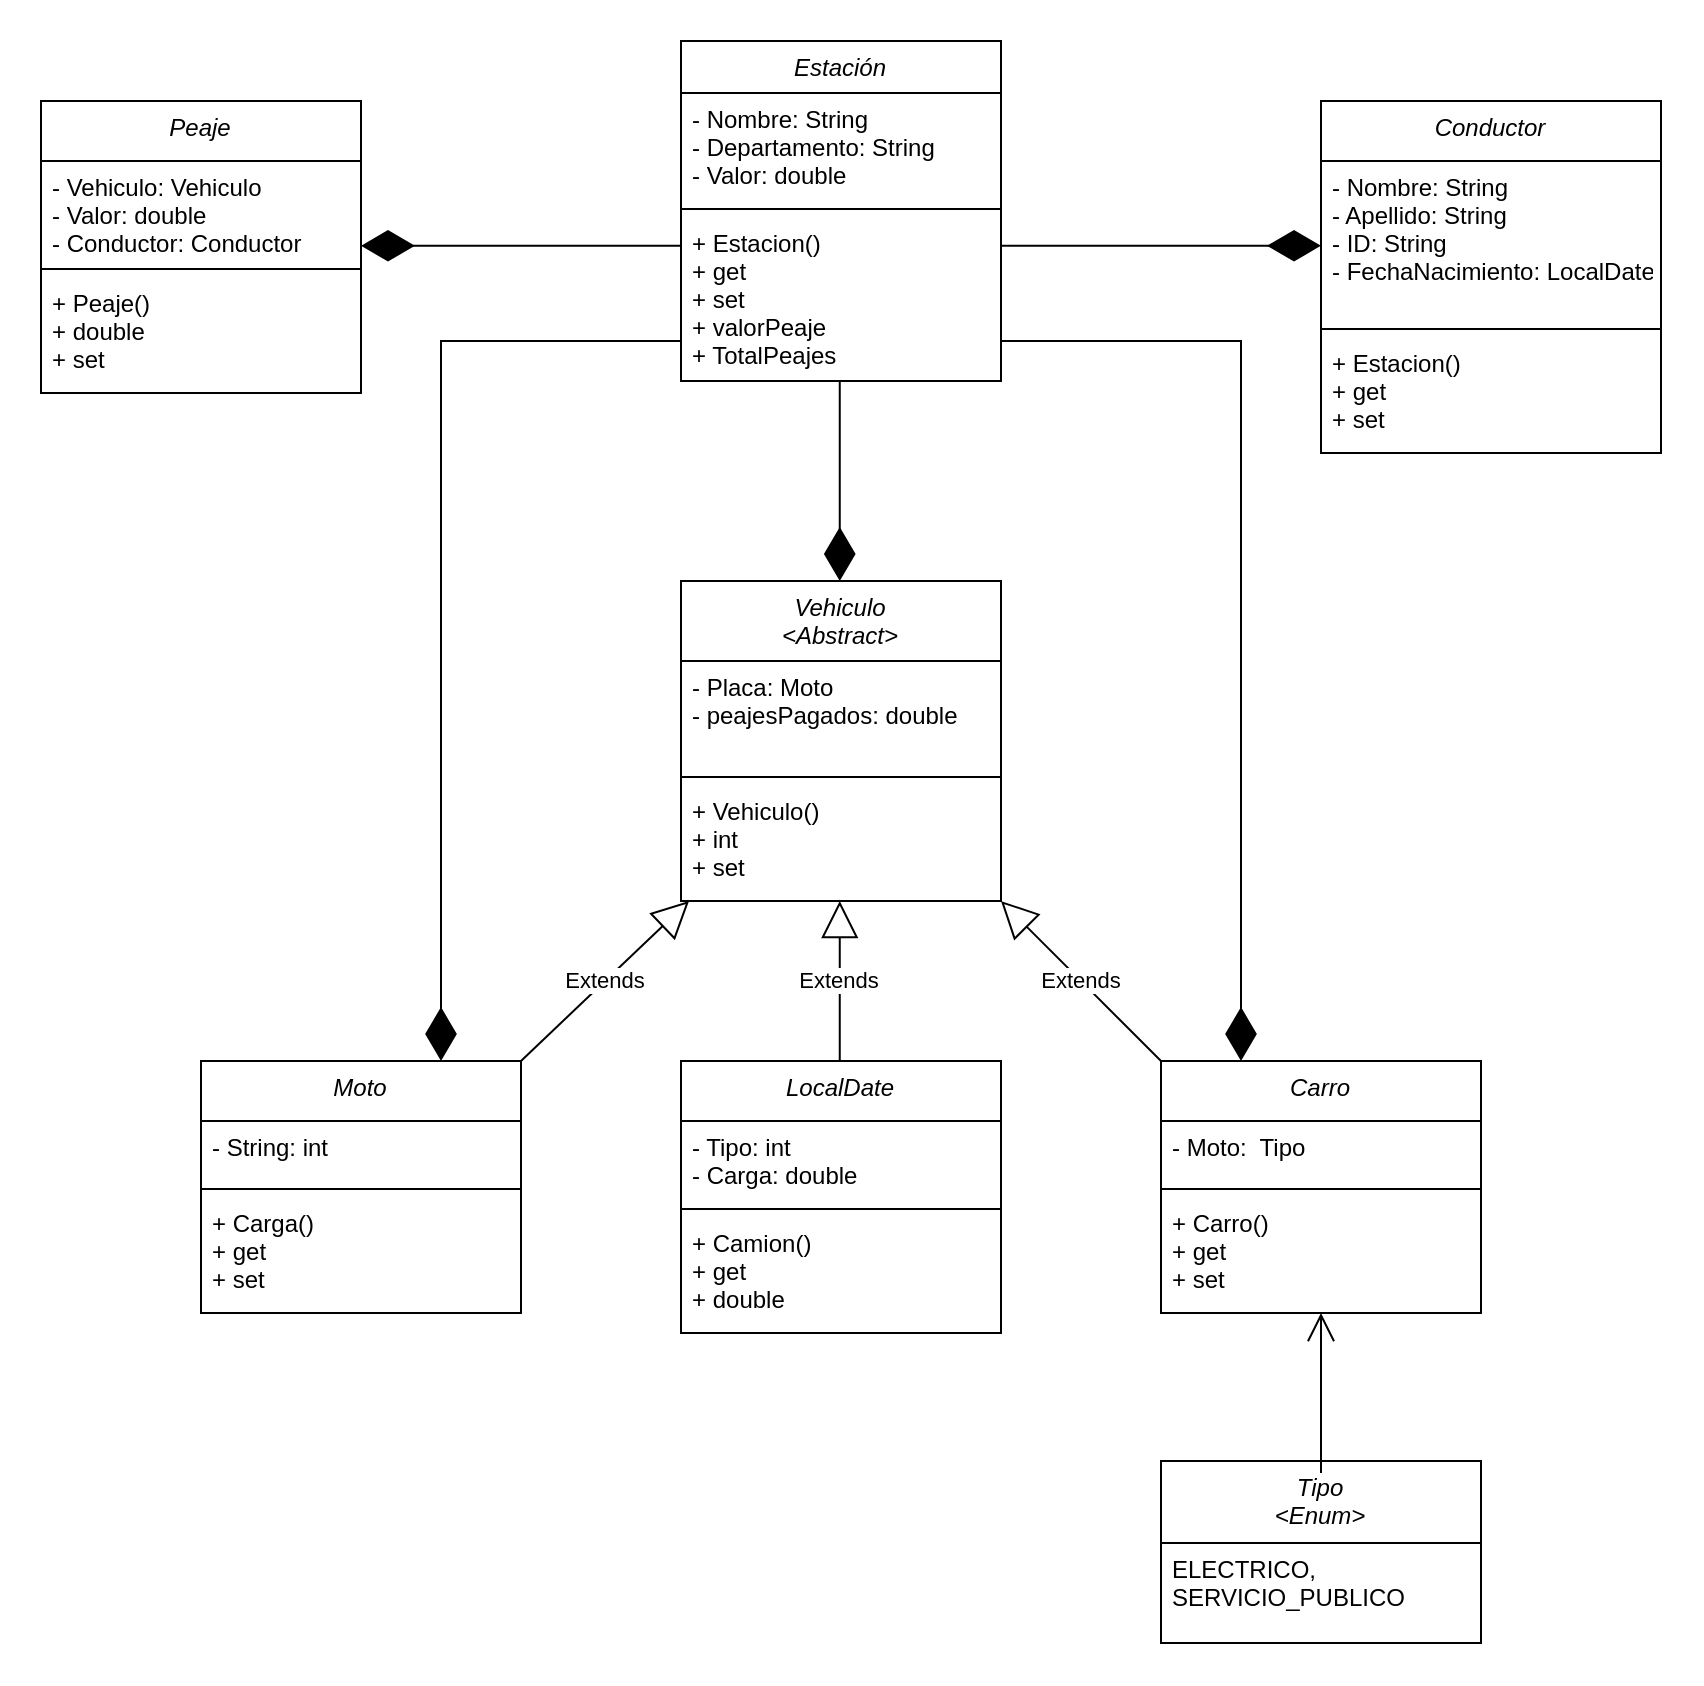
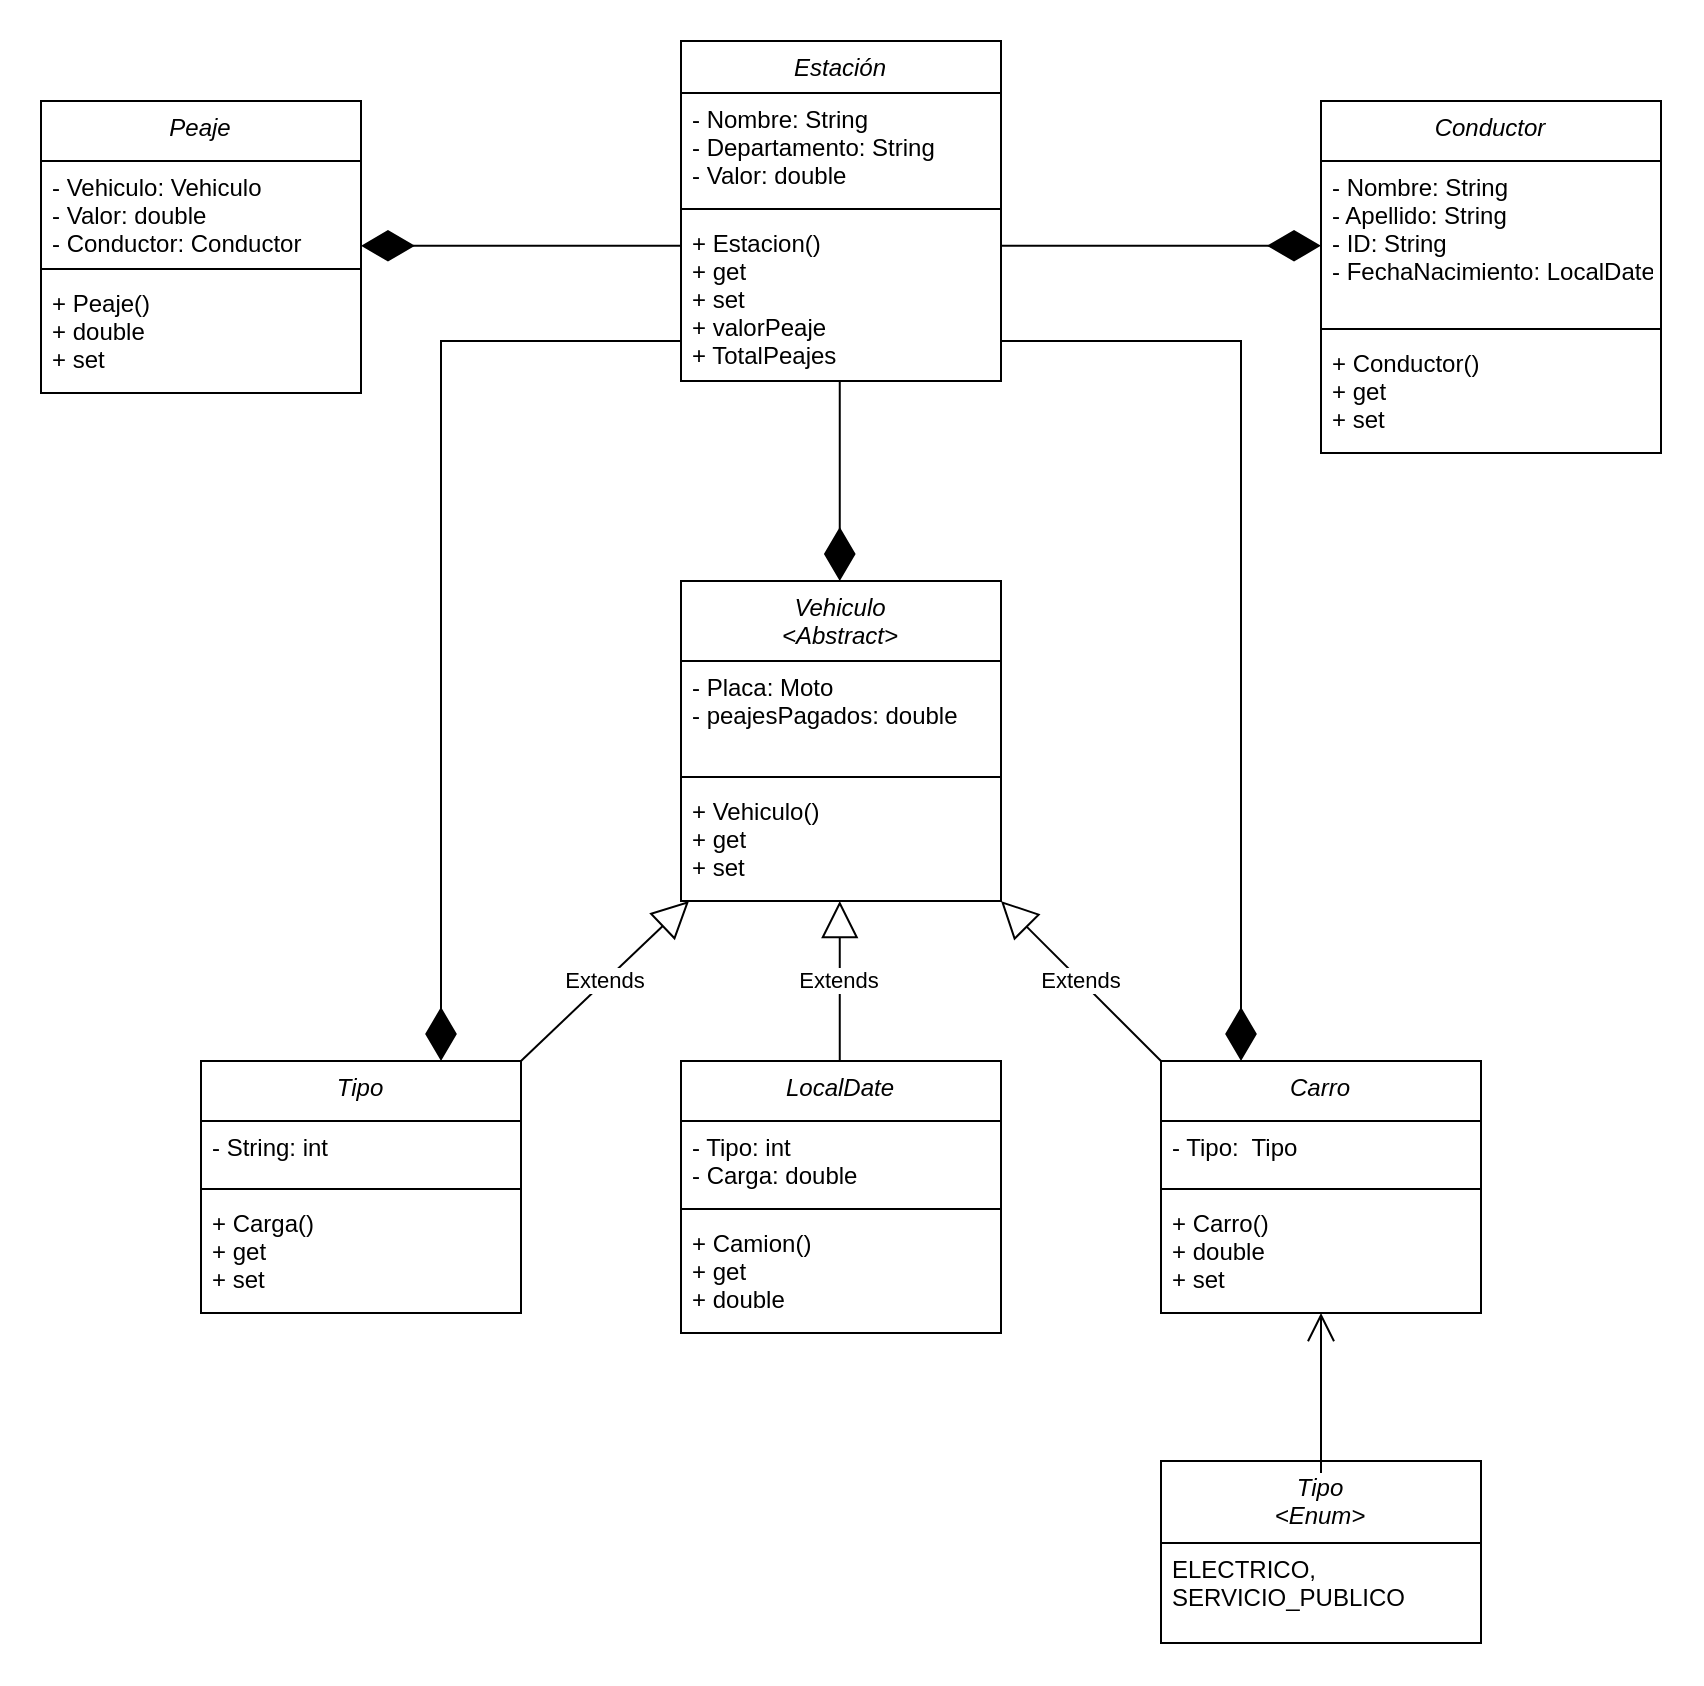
node "+ Estacion() + get + set": label "+ Estacion() + get + set" -> "+ Conductor() + get + set"
node "+ Vehiculo() + int + set": label "+ Vehiculo() + int + set" -> "+ Vehiculo() + get + set"
node "Moto": label "Moto" -> "Tipo"
node "- Moto: Tipo": label "- Moto: Tipo" -> "- Tipo: Tipo"
node "+ Carro() + get + set": label "+ Carro() + get + set" -> "+ Carro() + double + set"
